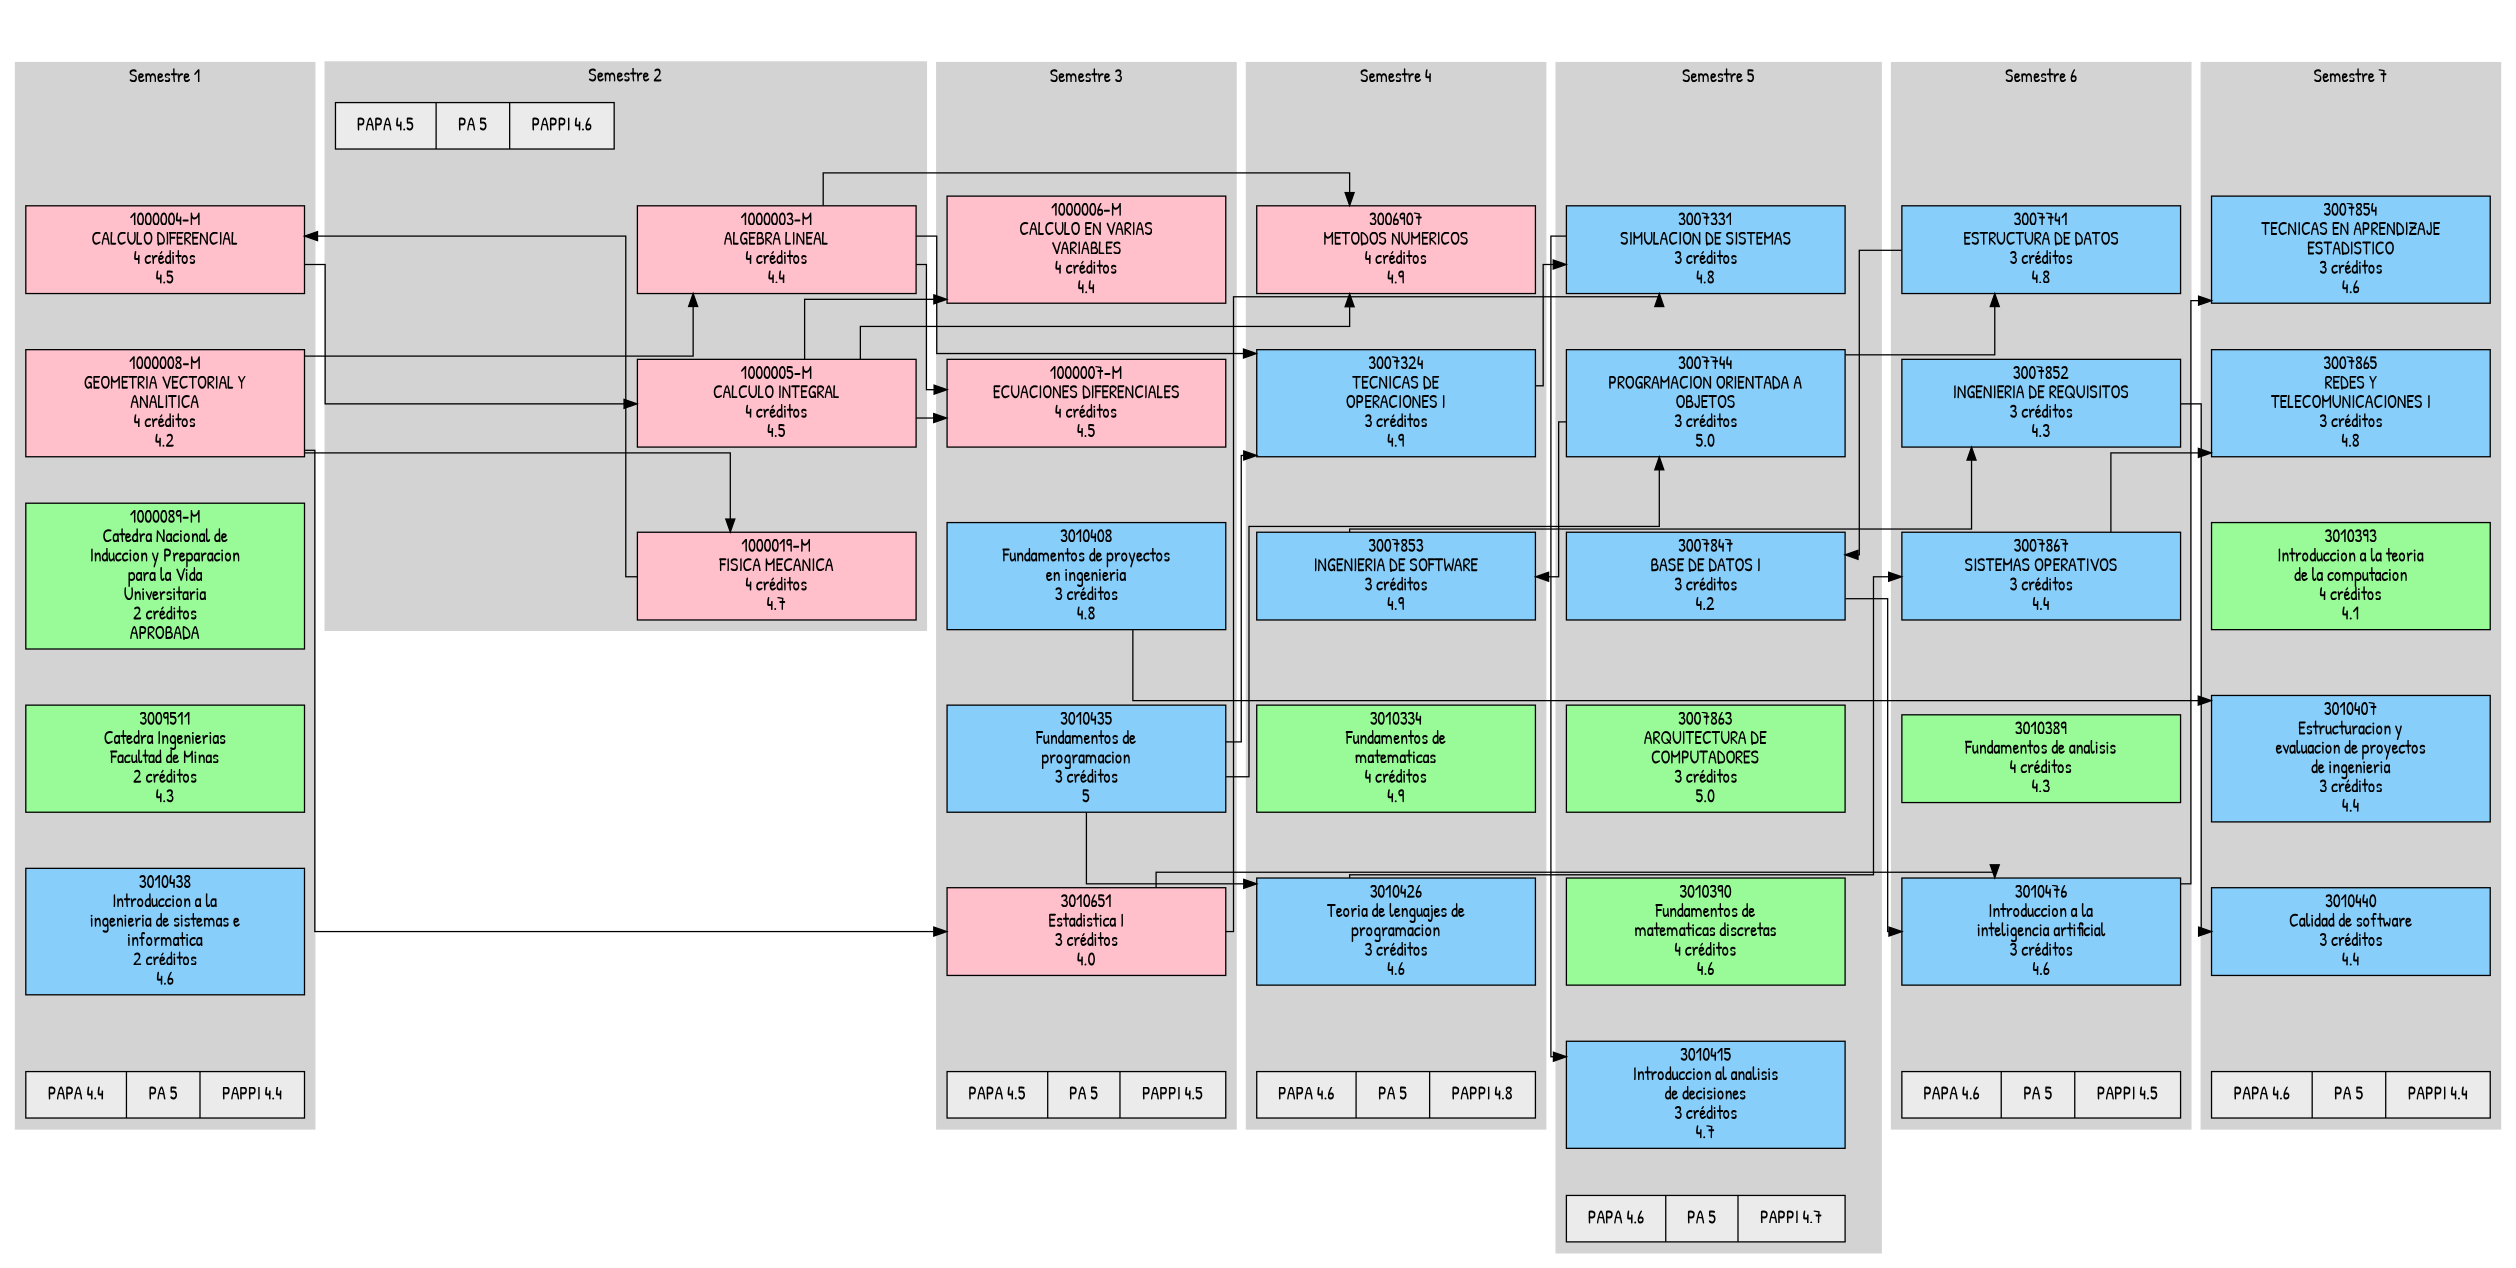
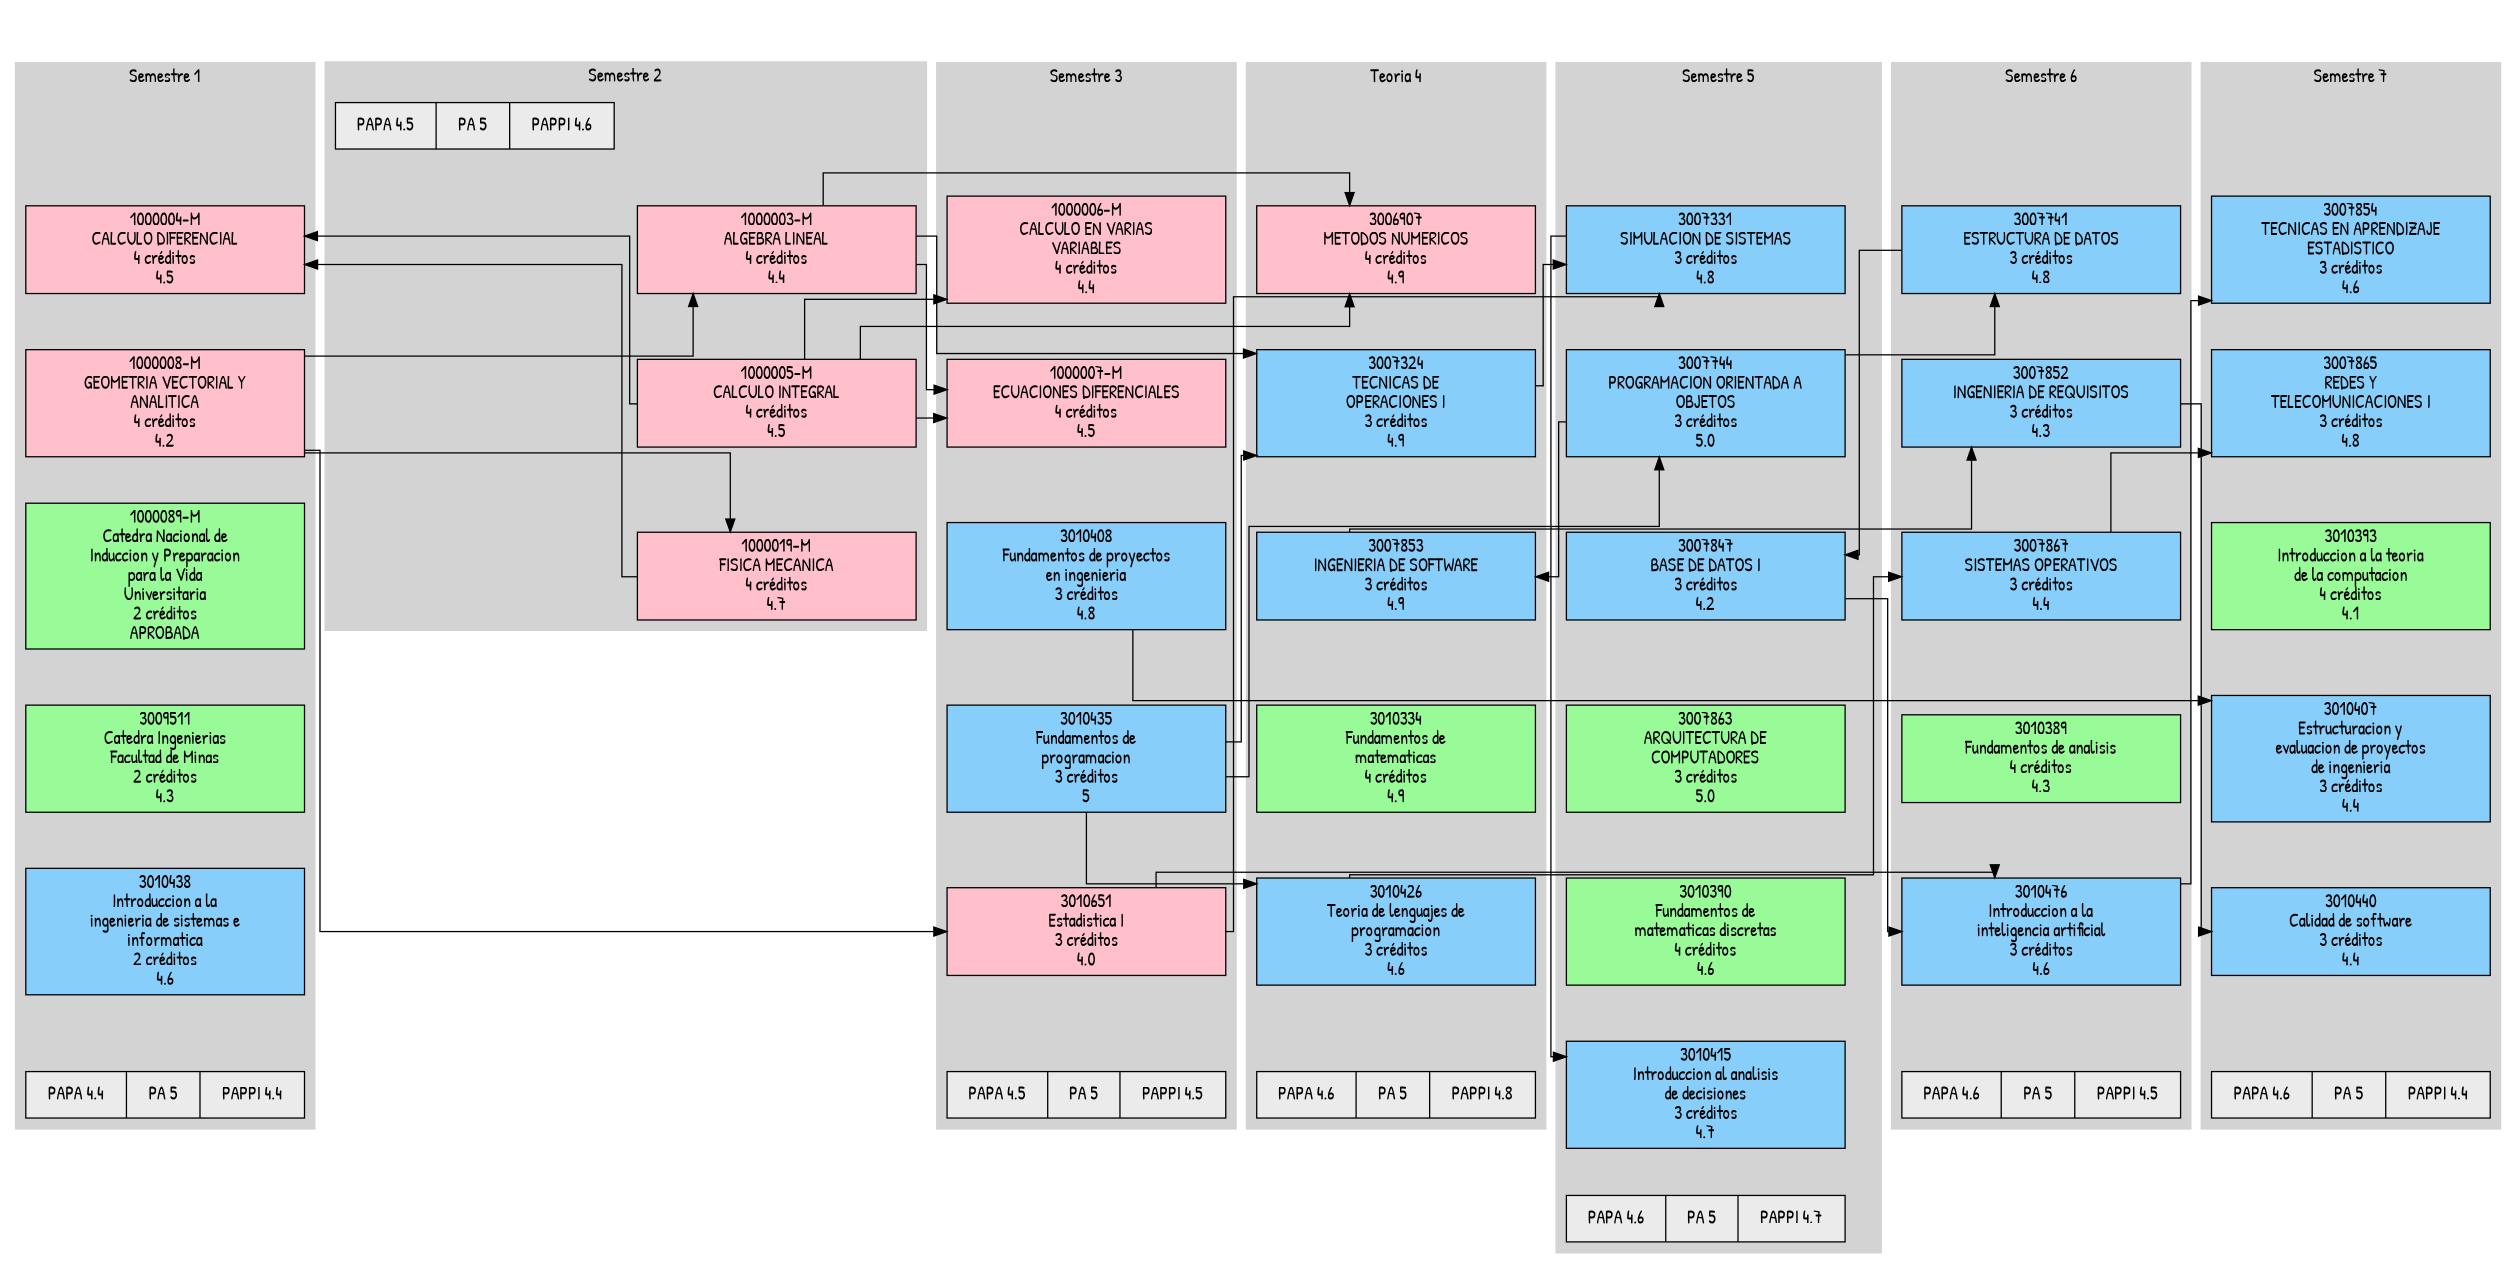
cluster "Semestre 4": label "Semestre 4" -> "Teoria 4"
edge "1000004-M CALCULO DIFERENCIAL 4 créditos 4.5" -> "1000005-M CALCULO INTEGRAL 4 créditos 4.5": reversed
